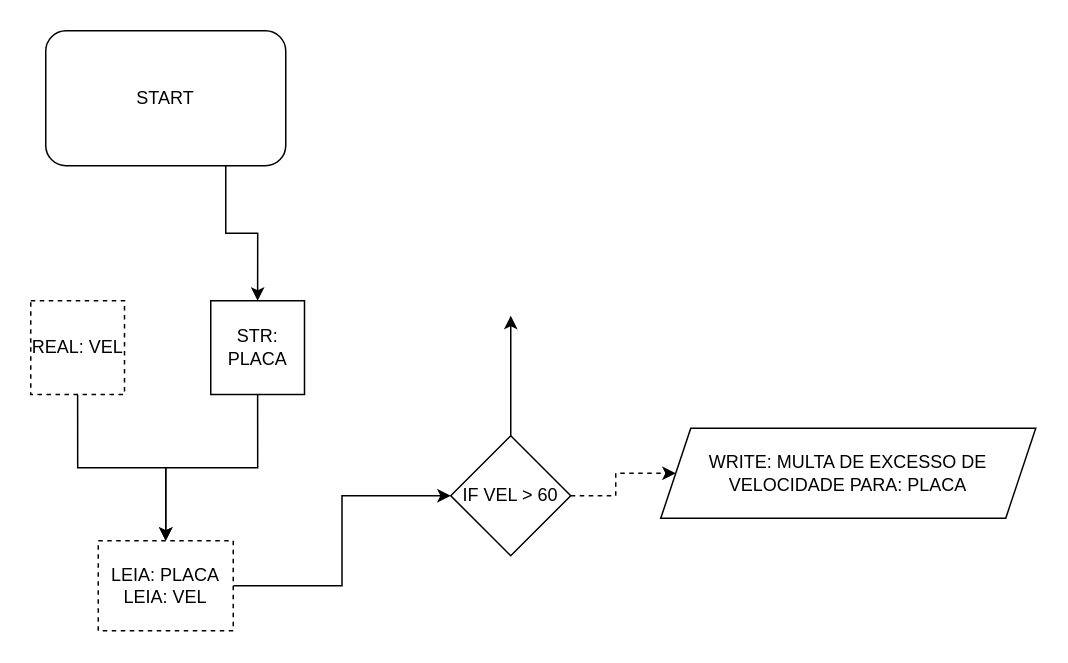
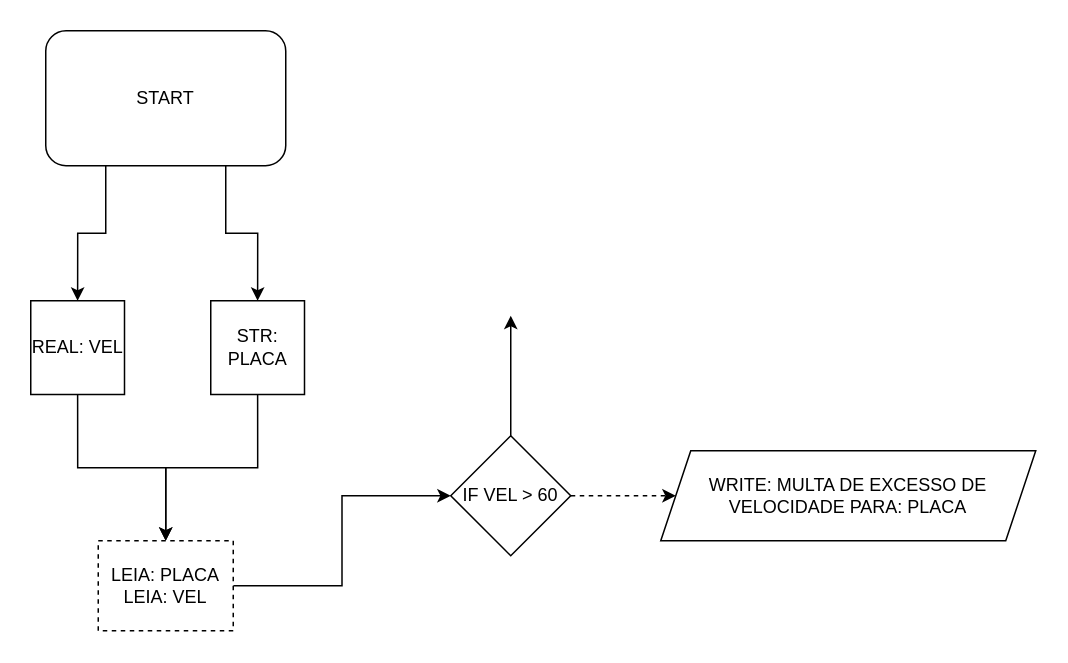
edge "START" -> "REAL: VEL": added
node "REAL: VEL": style dashed -> solid
node "WRITE: MULTA DE EXCESSO DE VELOCIDADE PARA: PLACA": moved (848, 473) -> (848, 496)
